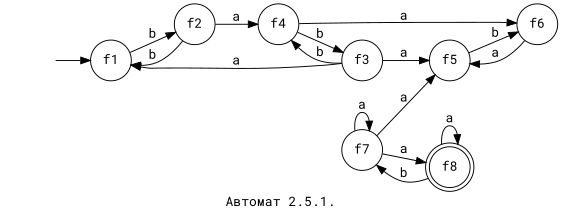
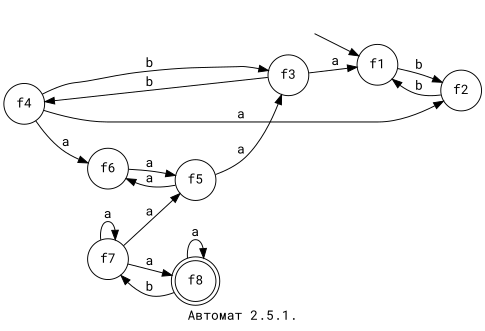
edge "f2" -> "f4": reversed
edge "f5" -> "f6": label "b" -> "a"
edge "f3" -> "f5": reversed
